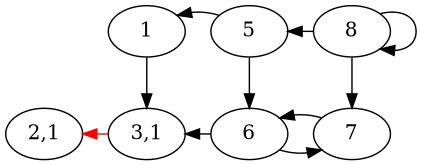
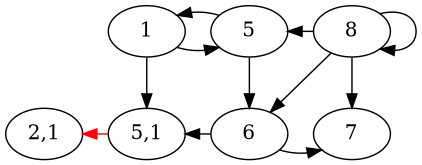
edge "1" -> "5": added
edge "7" -> "6": now "8" -> "6"
node "3,1": label "3,1" -> "5,1"
